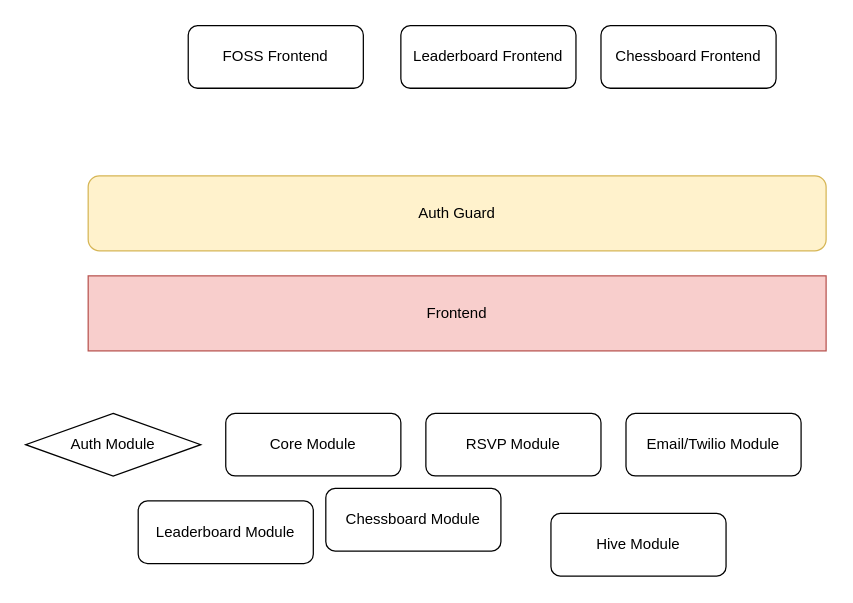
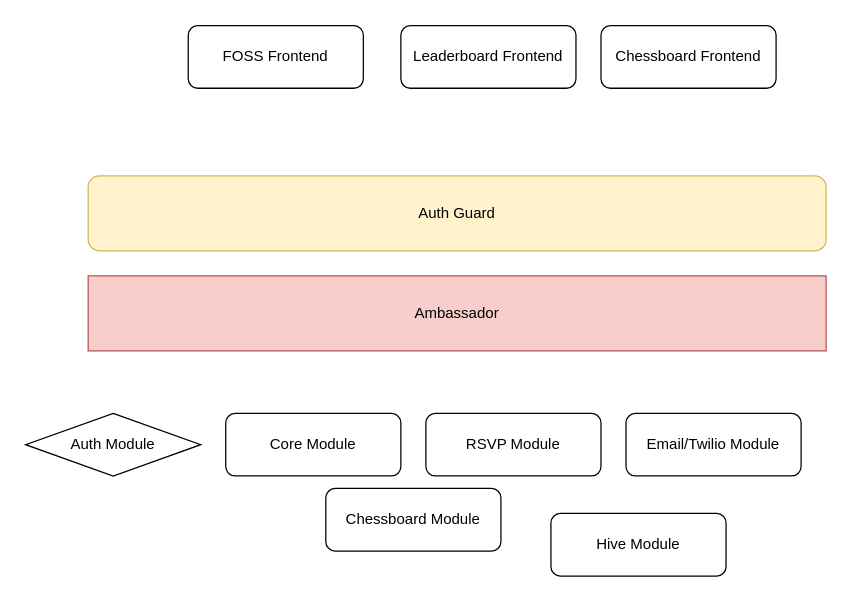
node "Frontend": label "Frontend" -> "Ambassador"
node "Leaderboard Module": removed
